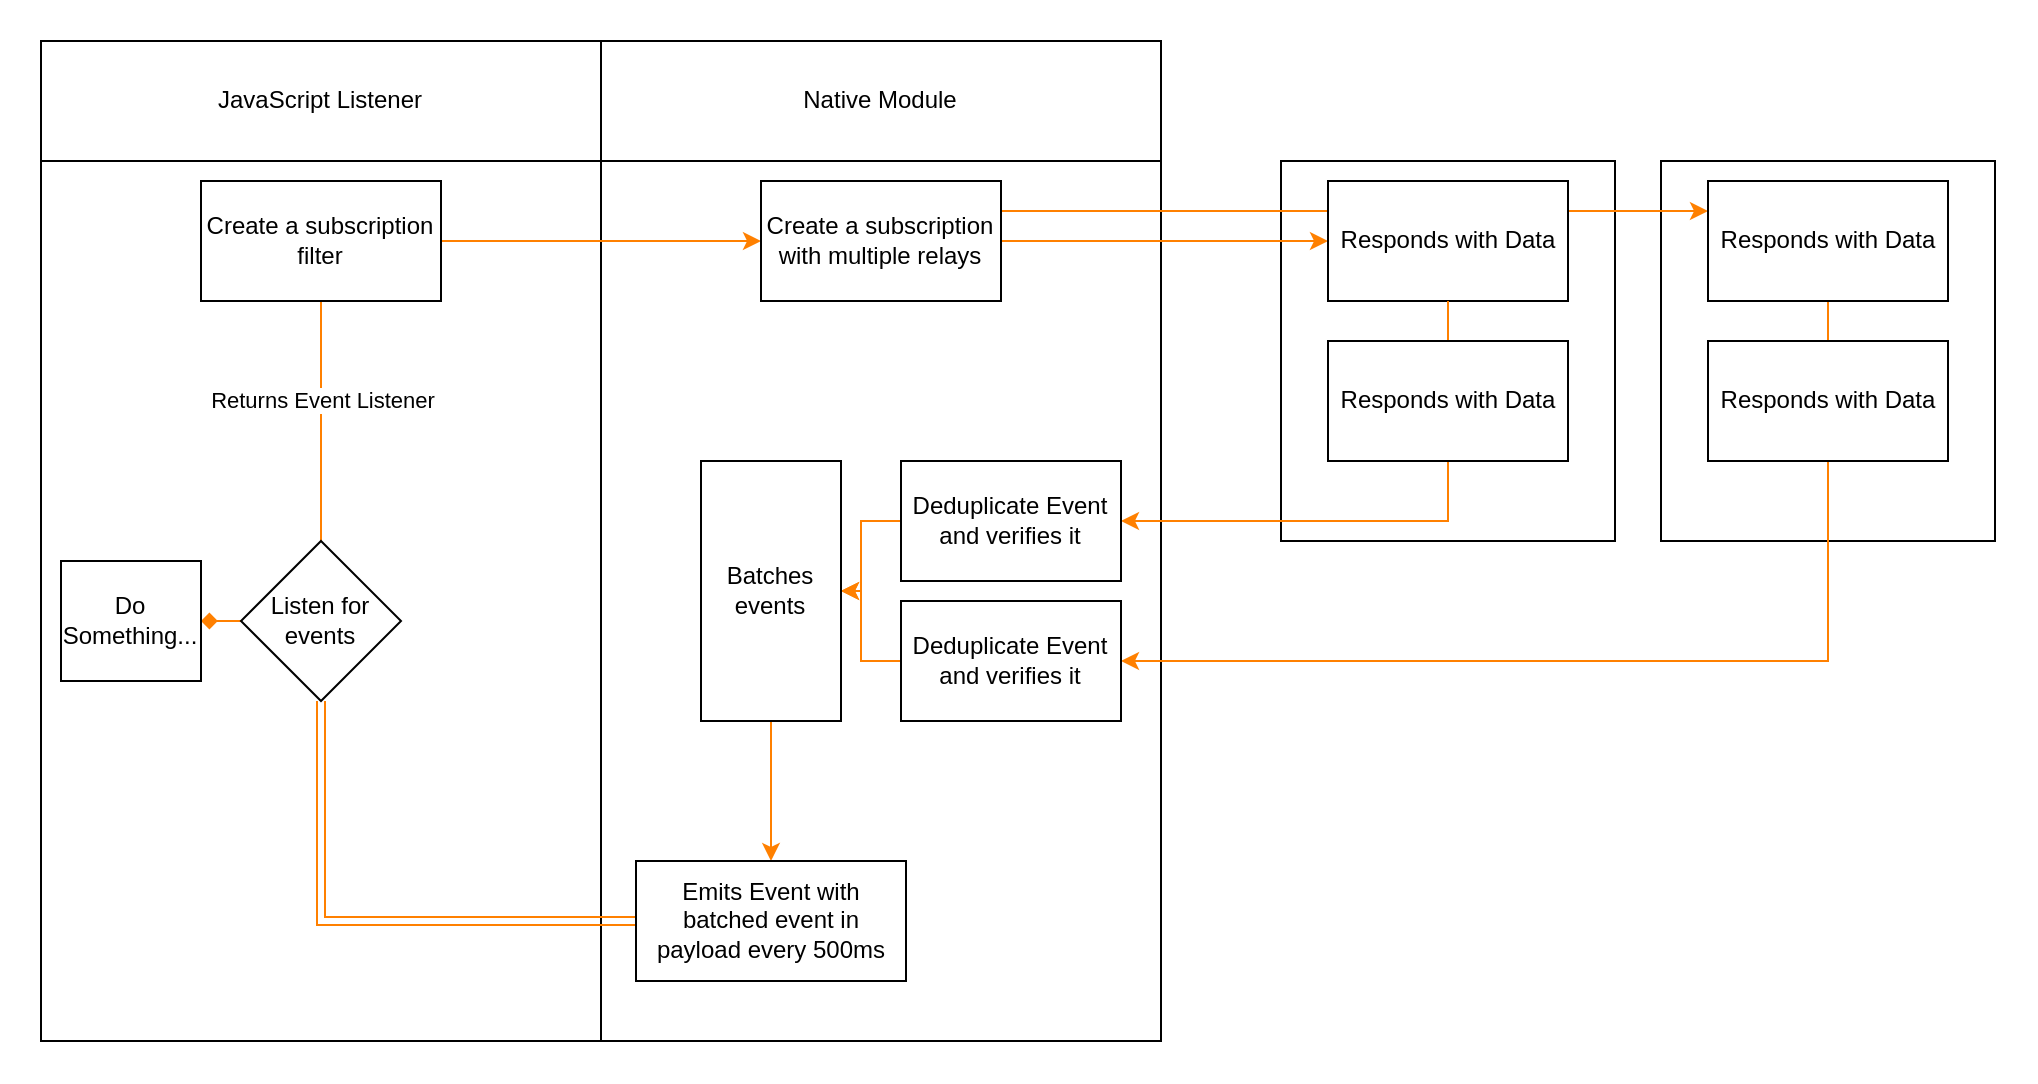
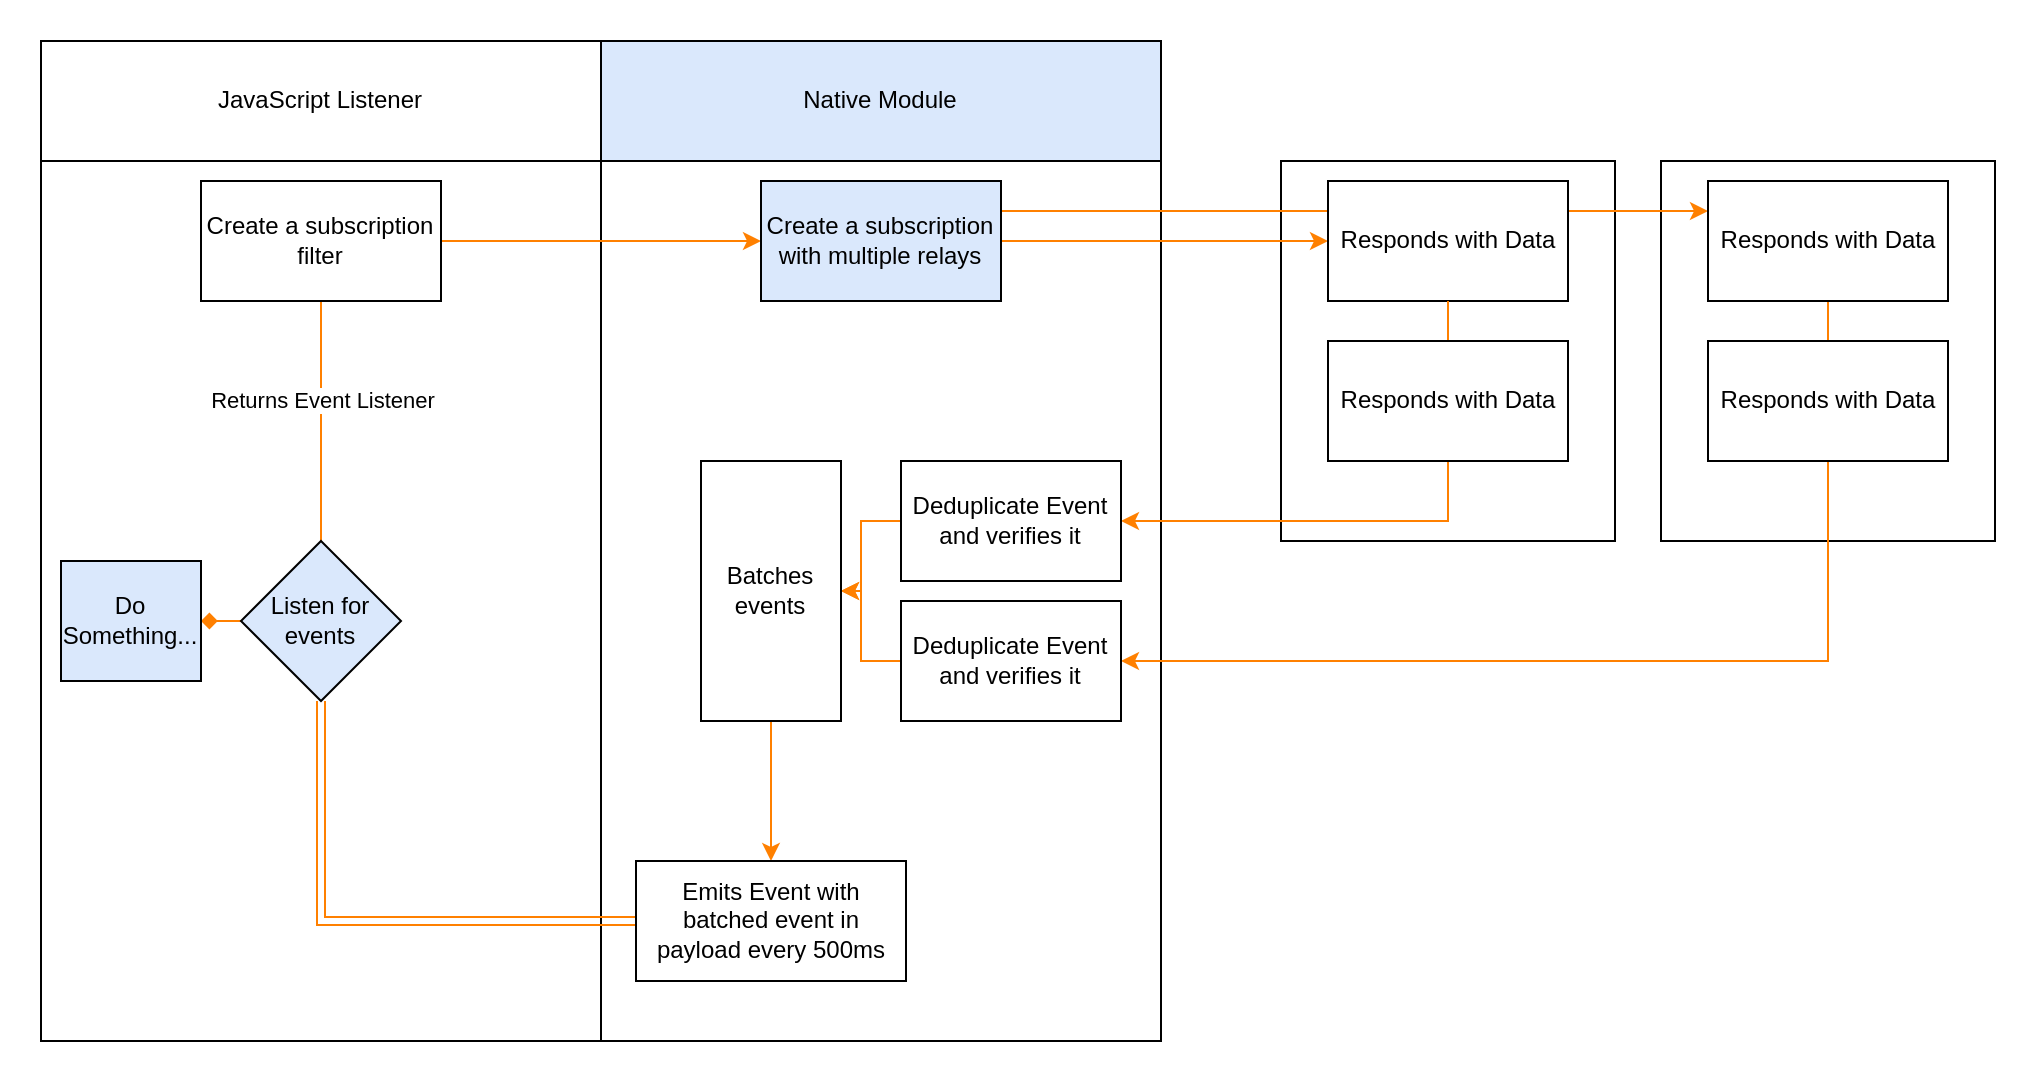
node "Native Module": fillcolor #ffffff -> #dae8fc
node "Create a subscription with multiple relays": fillcolor #ffffff -> #dae8fc
node "Do Something...": fillcolor #ffffff -> #dae8fc
node "Listen for events": fillcolor #ffffff -> #dae8fc
